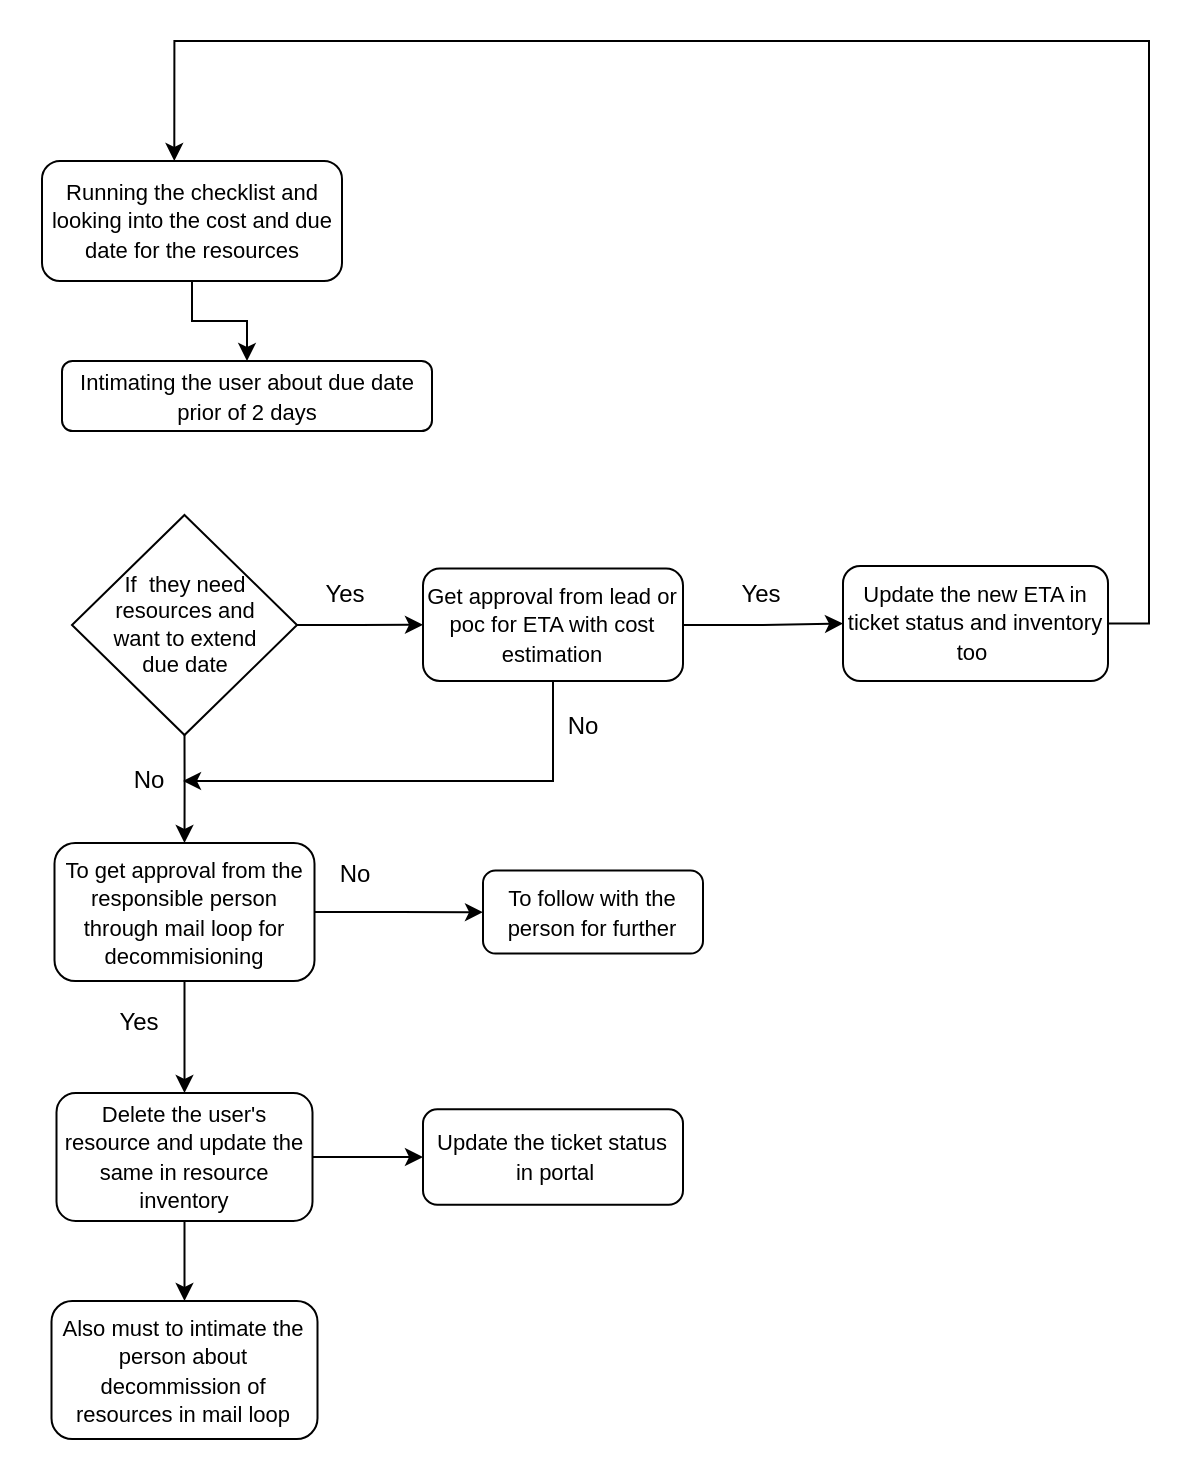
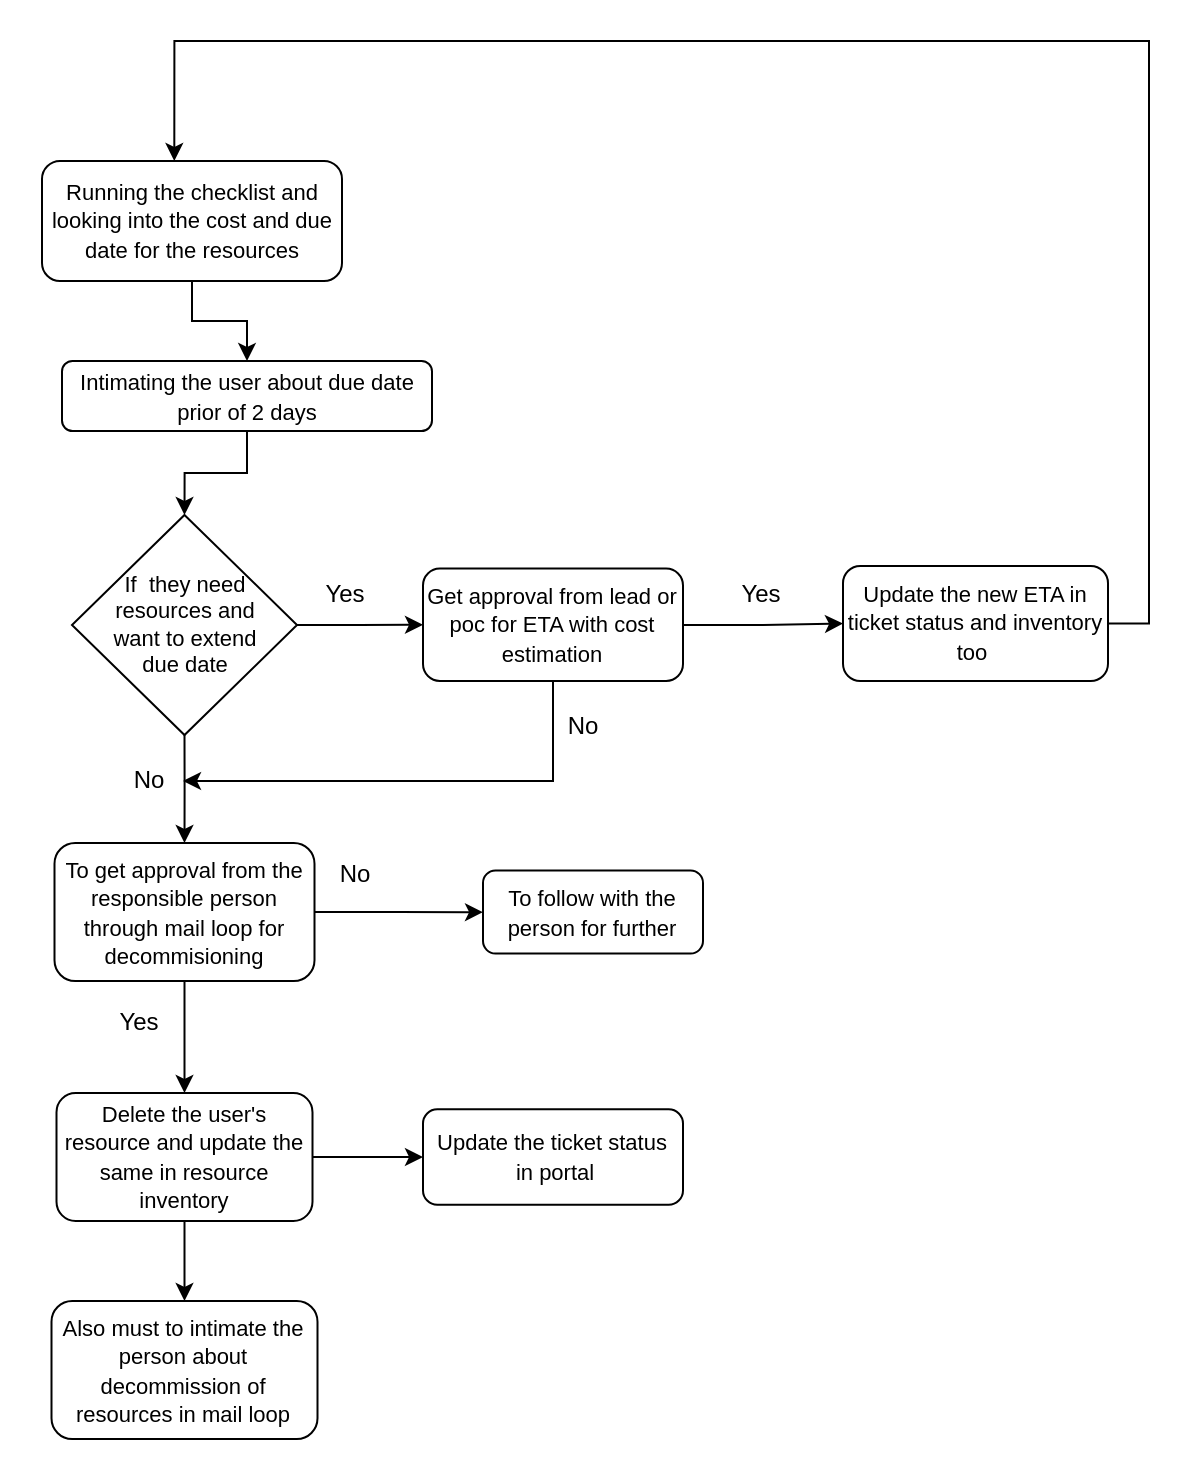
edge "Intimating the user about due date prior of 2 days" -> "If they need resources and want to extend due date": added
